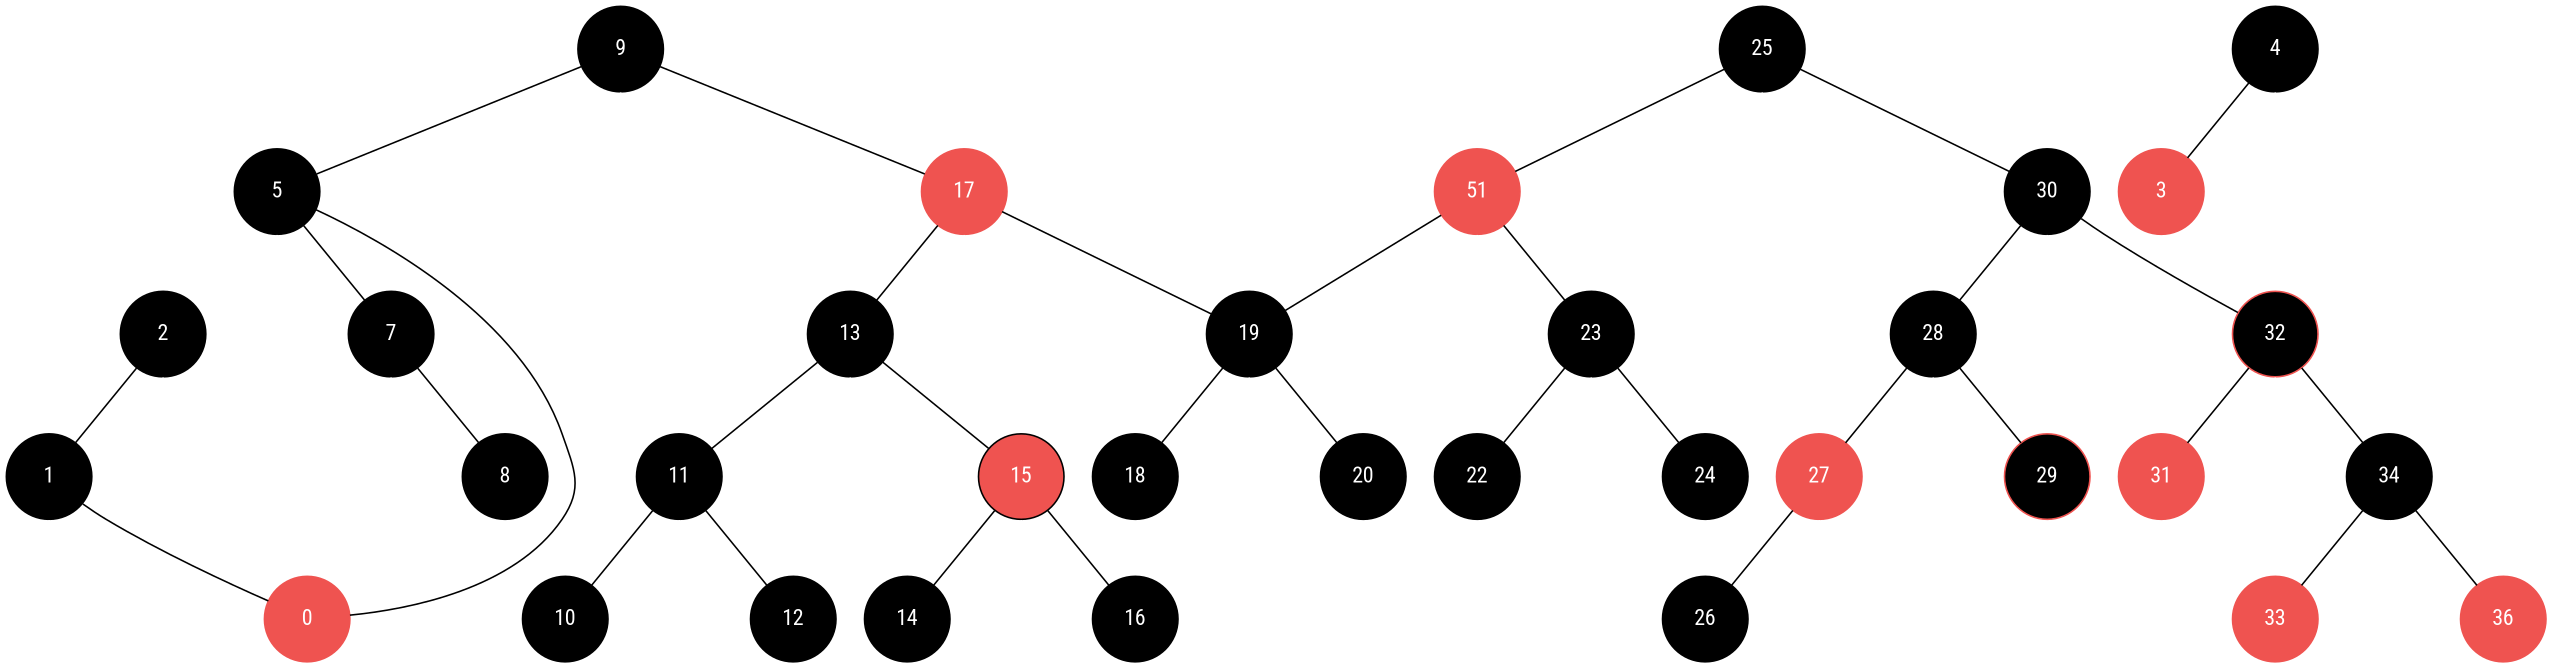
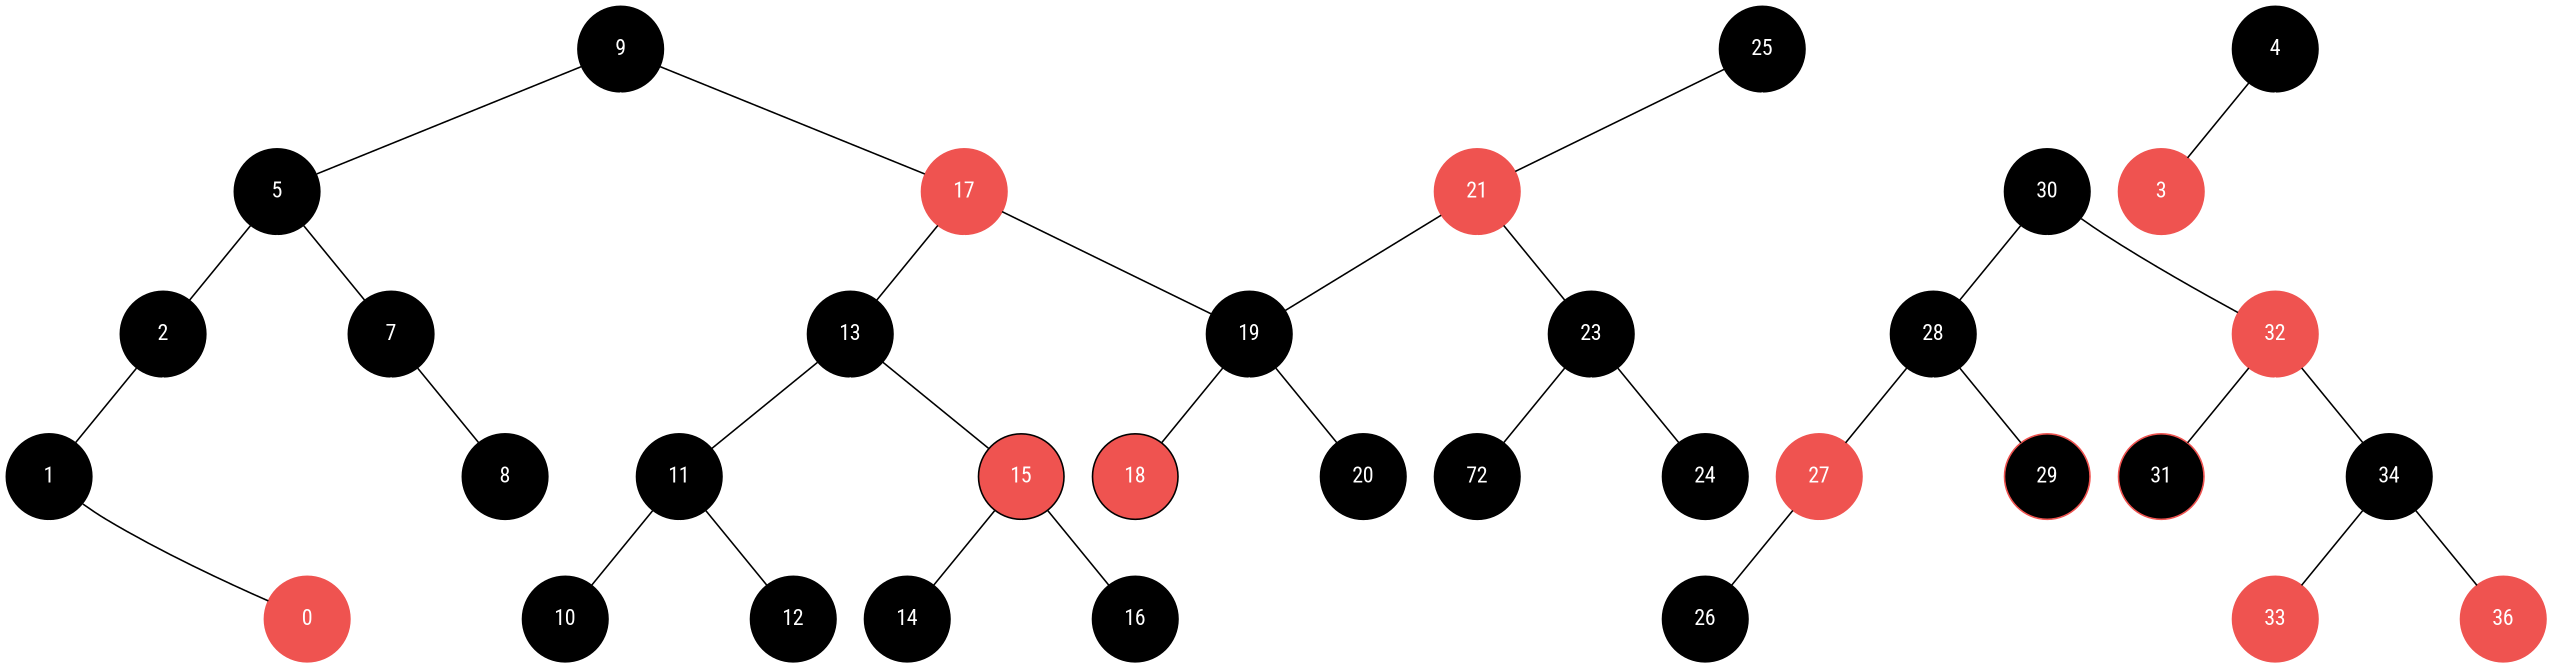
edge "25" -- "30": removed
node "51": label "51" -> "21"
node "32": fillcolor black -> #ef5350
edge "5" -- "0": now "5" -- "2"
node "18": fillcolor black -> #ef5350
node "22": label "22" -> "72"
node "31": fillcolor #ef5350 -> black
